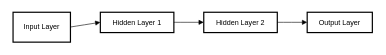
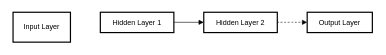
edge "Hidden Layer 2" -> "Output Layer": style solid -> dashed
edge "Input Layer" -> "Hidden Layer 1": removed
